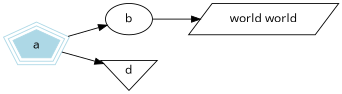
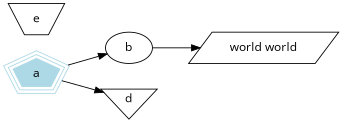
node "e": added
